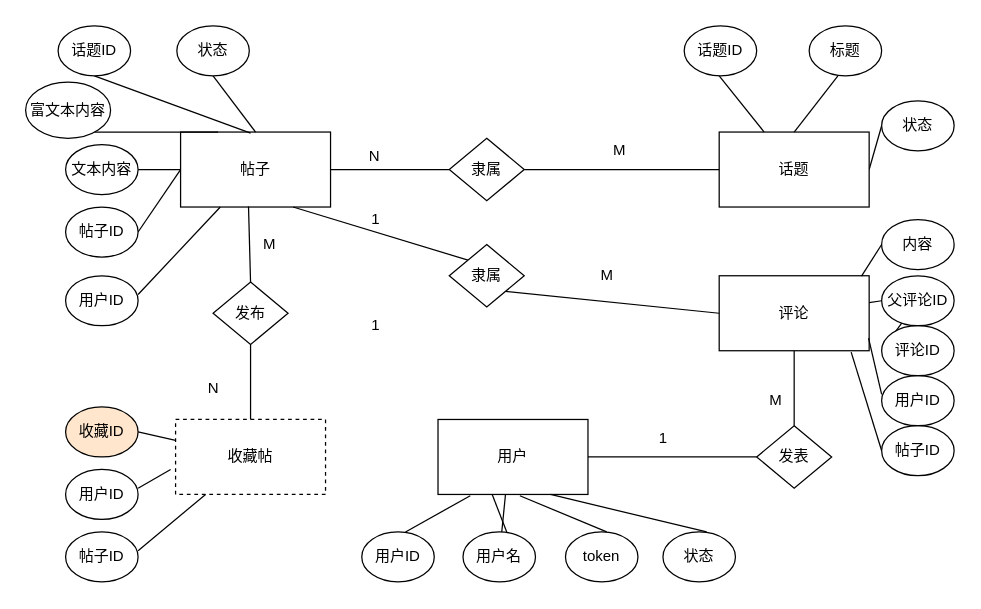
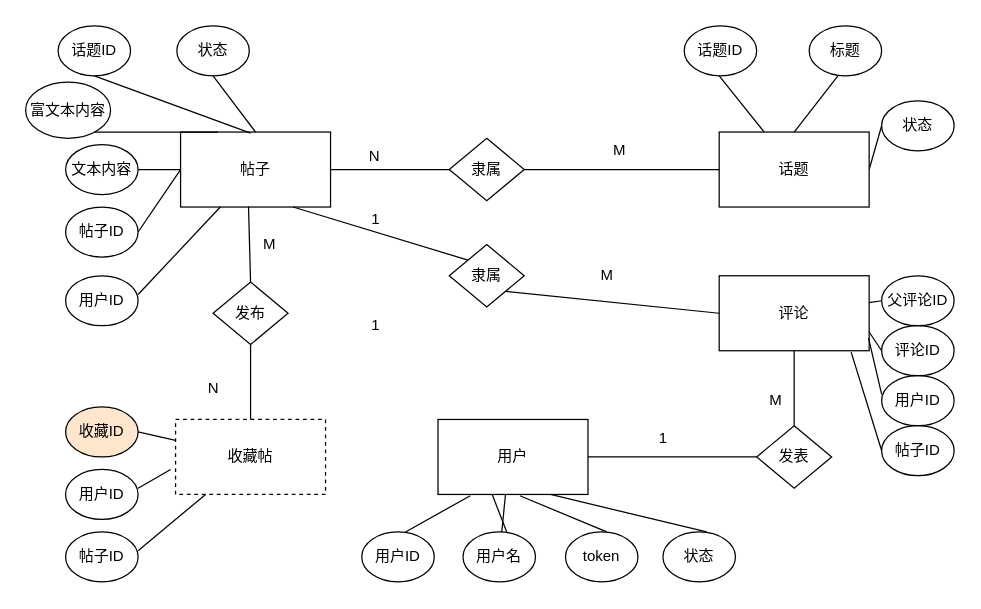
node "内容": removed
edge "内容" -- "评论": removed
edge "父评论ID" -- "评论ID": now "评论" -- "评论ID"
